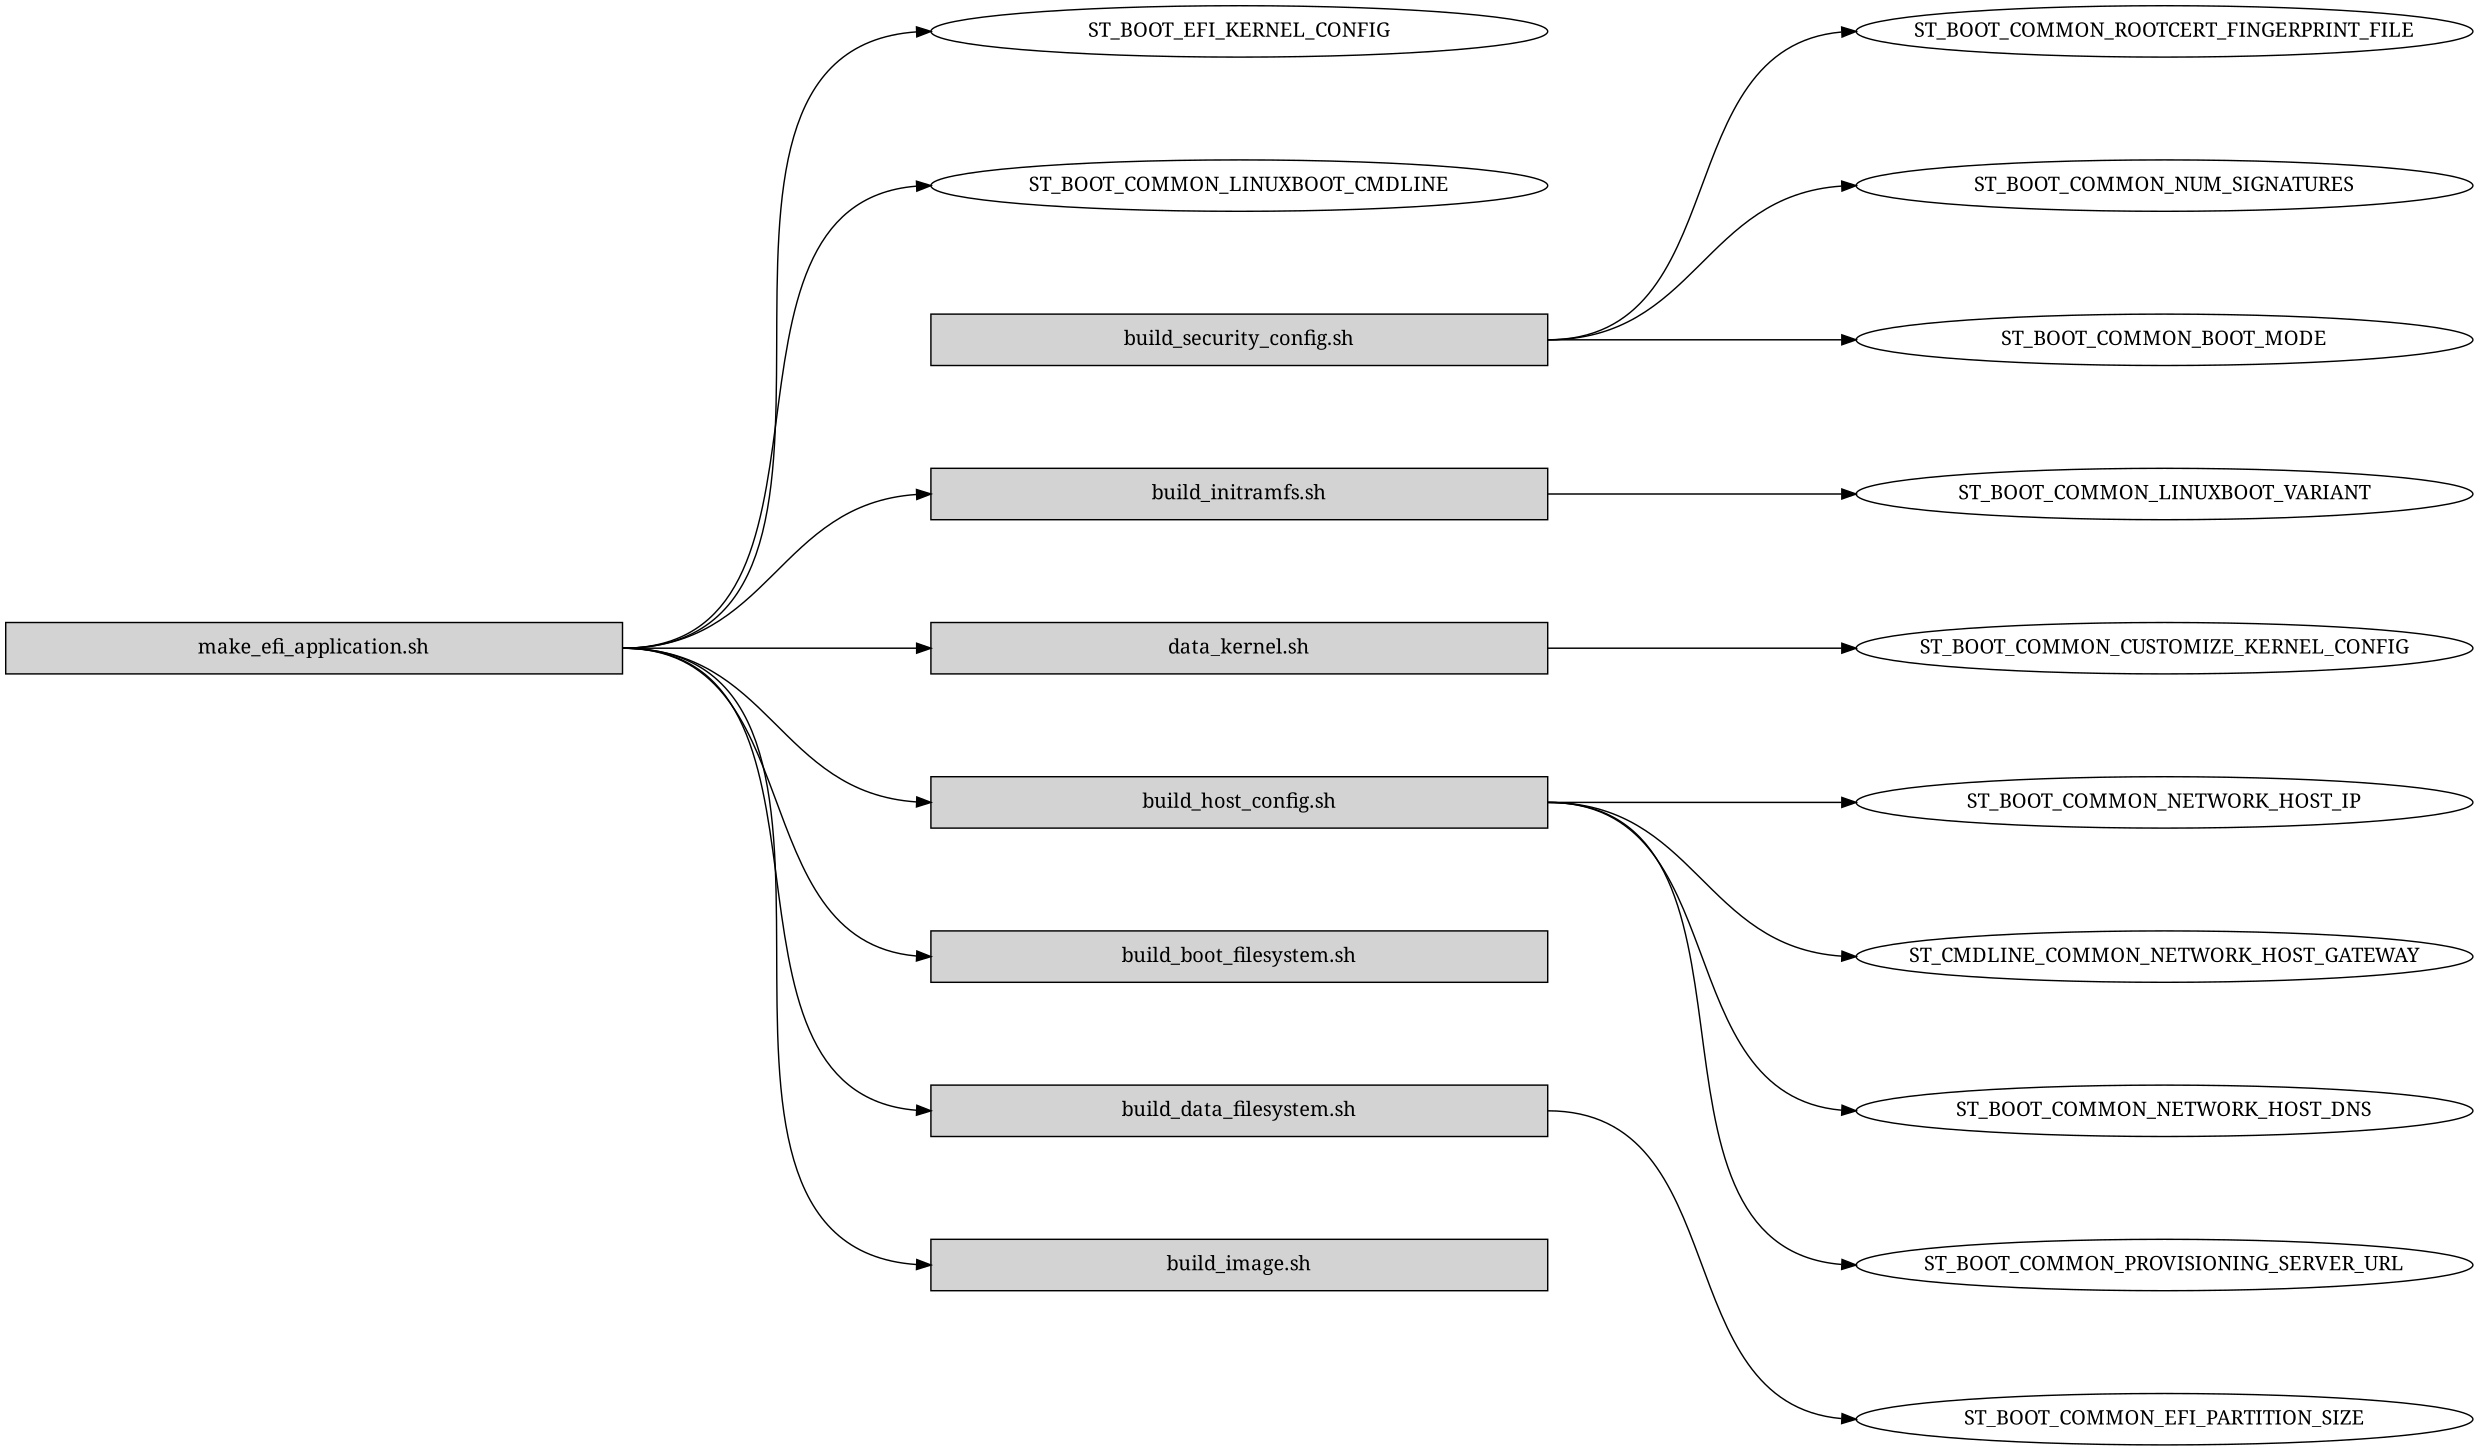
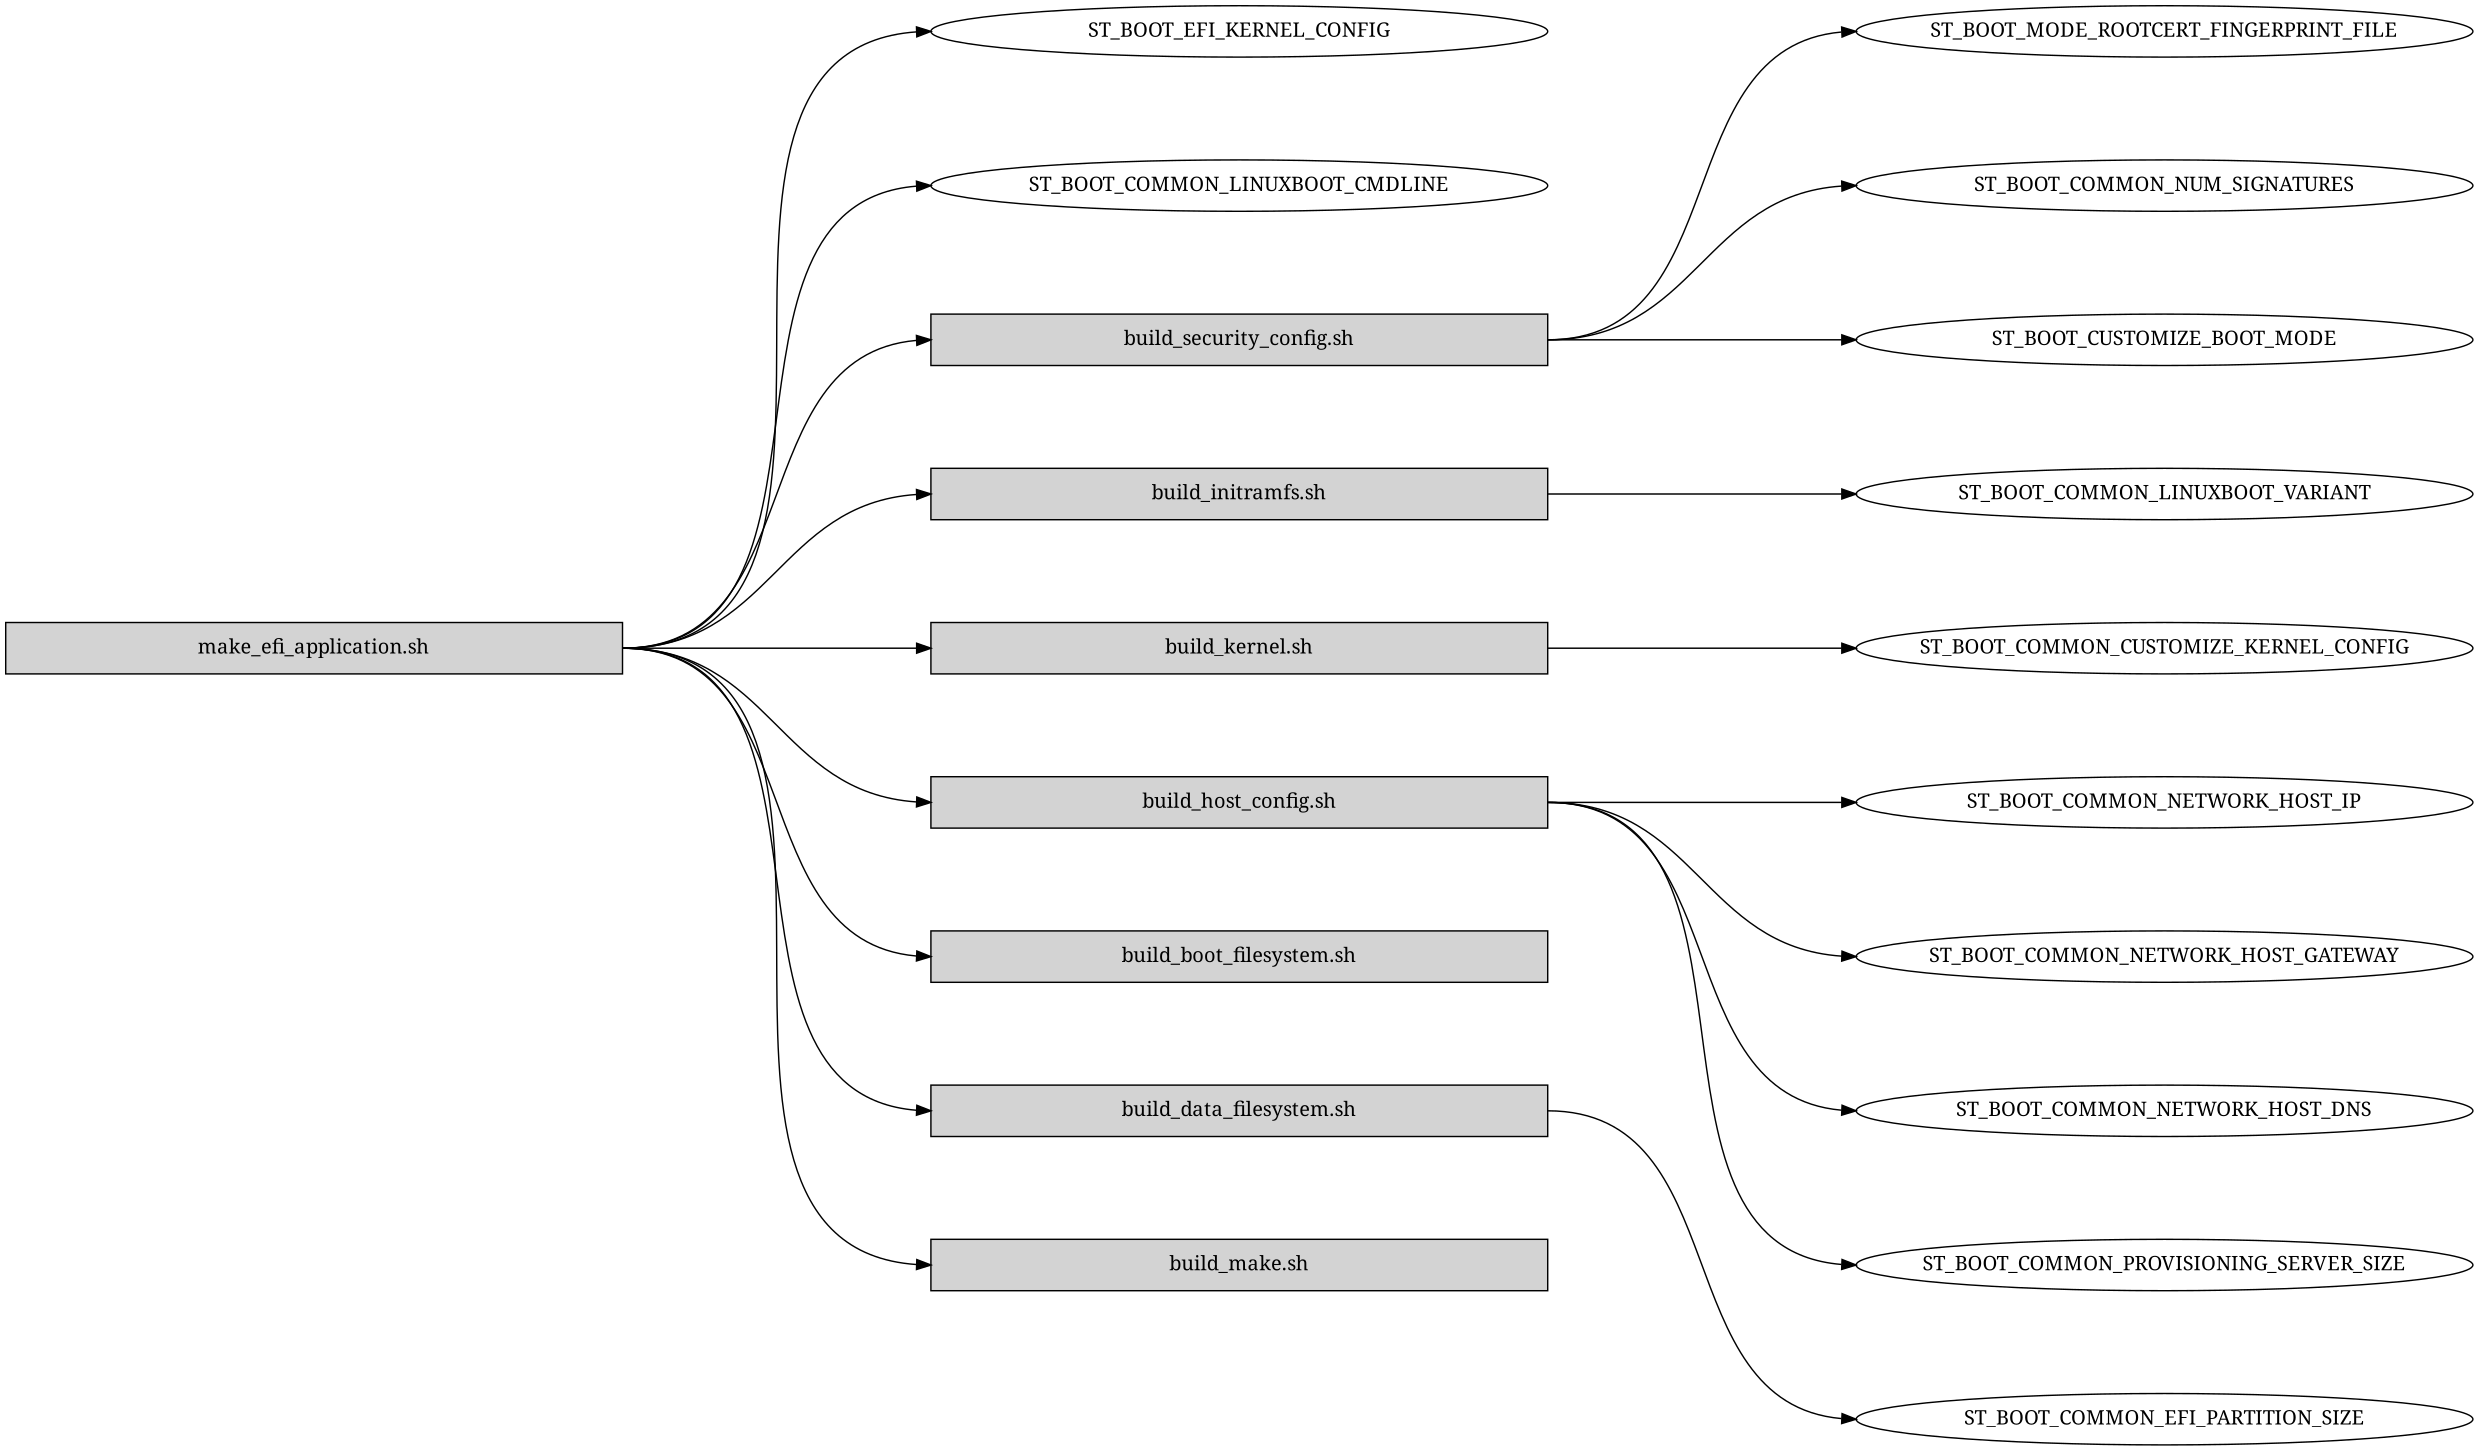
node "ST_BOOT_COMMON_ROOTCERT_FINGERPRINT_FILE": label "ST_BOOT_COMMON_ROOTCERT_FINGERPRINT_FILE" -> "ST_BOOT_MODE_ROOTCERT_FINGERPRINT_FILE"
node "ST_BOOT_COMMON_BOOT_MODE": label "ST_BOOT_COMMON_BOOT_MODE" -> "ST_BOOT_CUSTOMIZE_BOOT_MODE"
edge "make_efi_application.sh" -> "build_security_config.sh": added
node "data_kernel.sh": label "data_kernel.sh" -> "build_kernel.sh"
node "ST_CMDLINE_COMMON_NETWORK_HOST_GATEWAY": label "ST_CMDLINE_COMMON_NETWORK_HOST_GATEWAY" -> "ST_BOOT_COMMON_NETWORK_HOST_GATEWAY"
node "build_image.sh": label "build_image.sh" -> "build_make.sh"
node "ST_BOOT_COMMON_PROVISIONING_SERVER_URL": label "ST_BOOT_COMMON_PROVISIONING_SERVER_URL" -> "ST_BOOT_COMMON_PROVISIONING_SERVER_SIZE"
